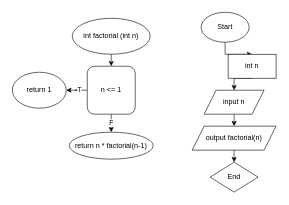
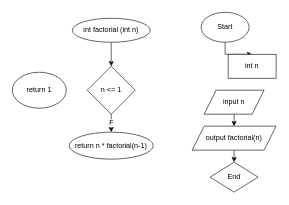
node "int factorial (int n)": size 78x36 -> 78x24
edge "int n" -> "input n": removed
edge "n <= 1" -> "return 1": removed, label "T"
node "n <= 1": shape rounded rectangle -> diamond
